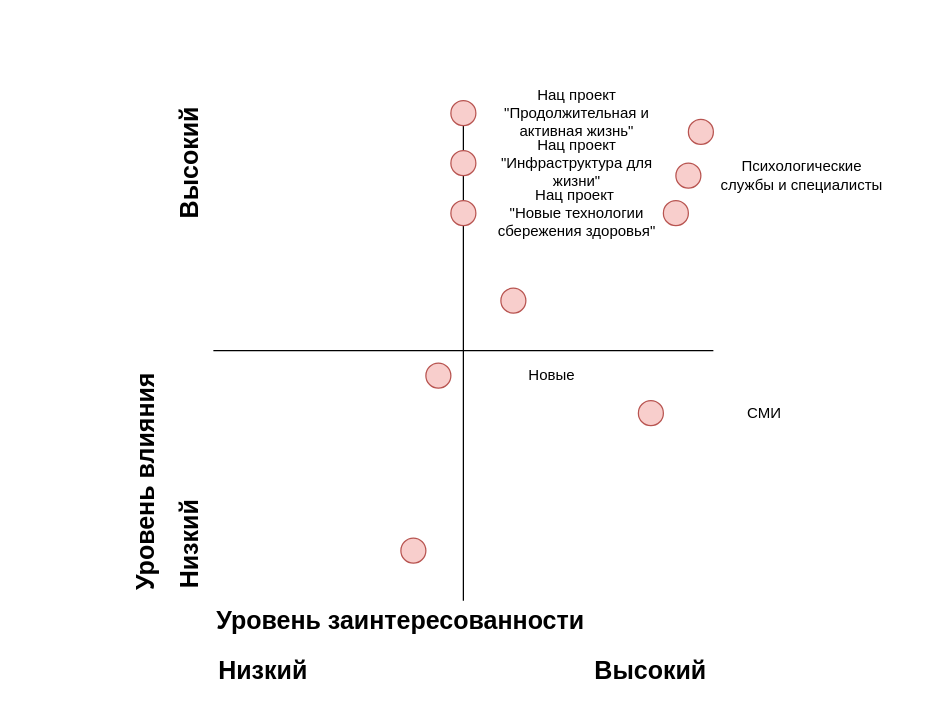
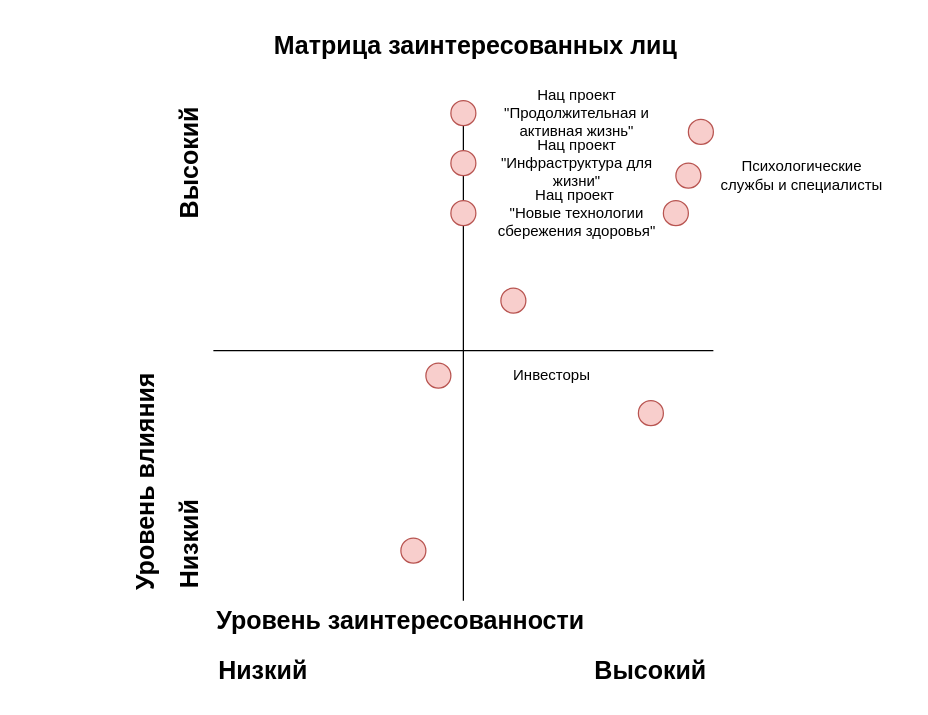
node "Матрица заинтересованных лиц": added
node "Новые": label "Новые" -> "Инвесторы"
node "СМИ": removed
